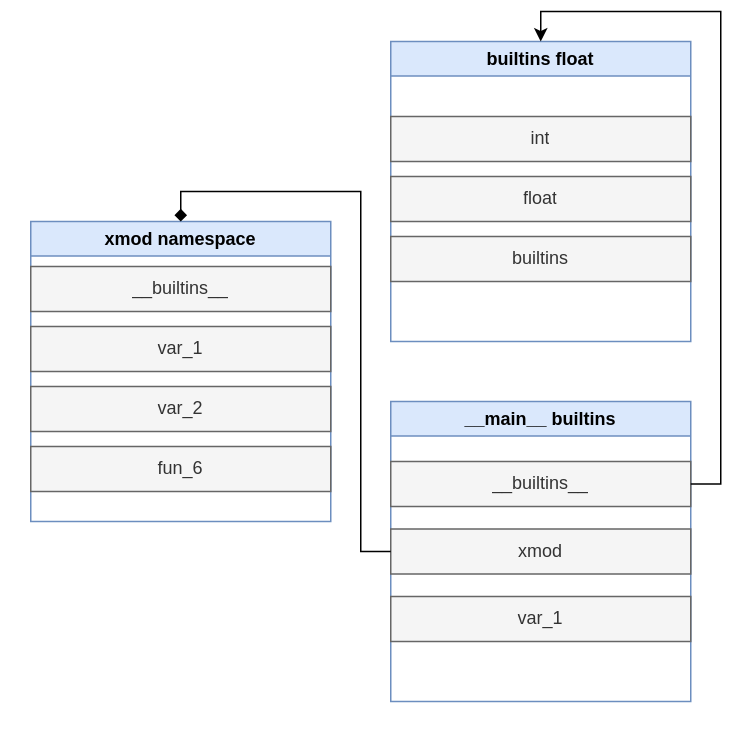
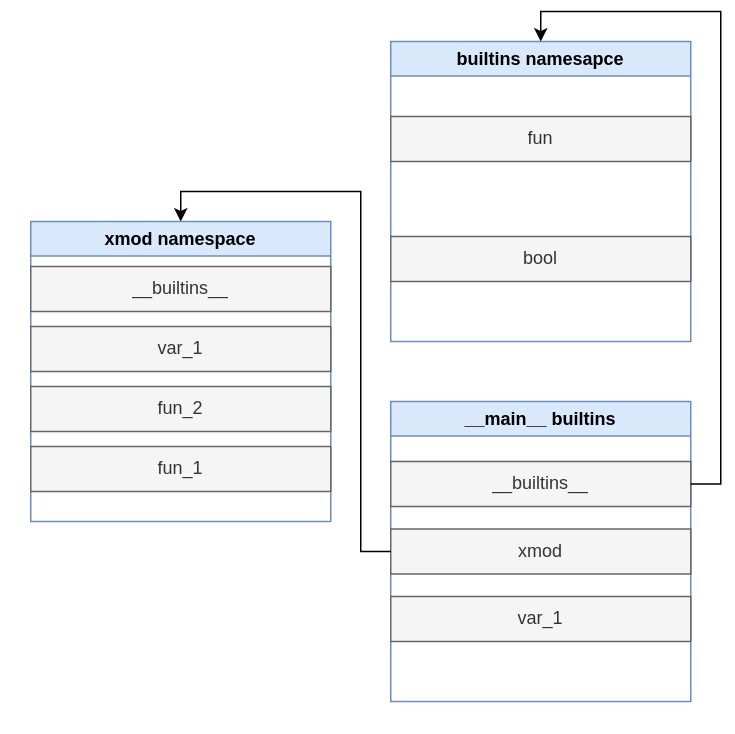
node "builtins float": label "builtins float" -> "builtins namesapce"
node "int": label "int" -> "fun"
node "float": removed
edge "xmod" -> "xmod namespace": arrowhead diamond -> classic
node "builtins": label "builtins" -> "bool"
node "var_2": label "var_2" -> "fun_2"
node "fun_6": label "fun_6" -> "fun_1"
